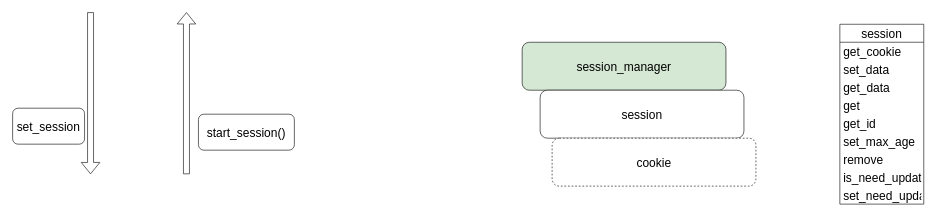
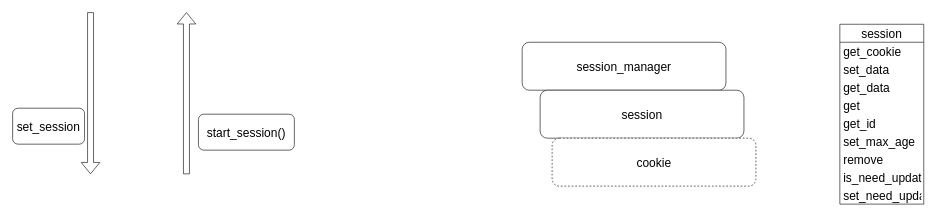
node "session_manager": fillcolor #d5e8d4 -> #ffffff
